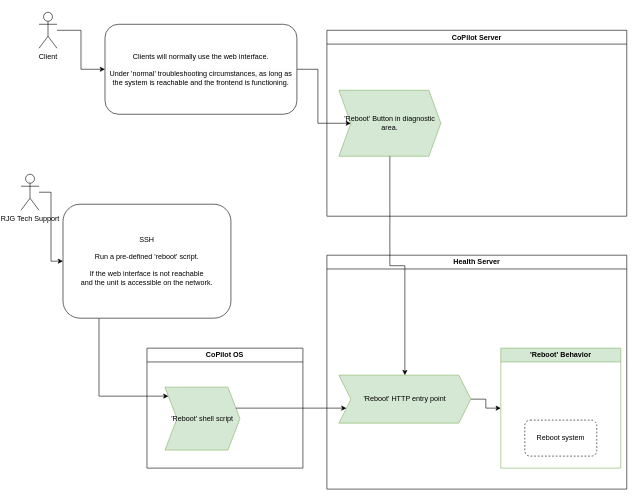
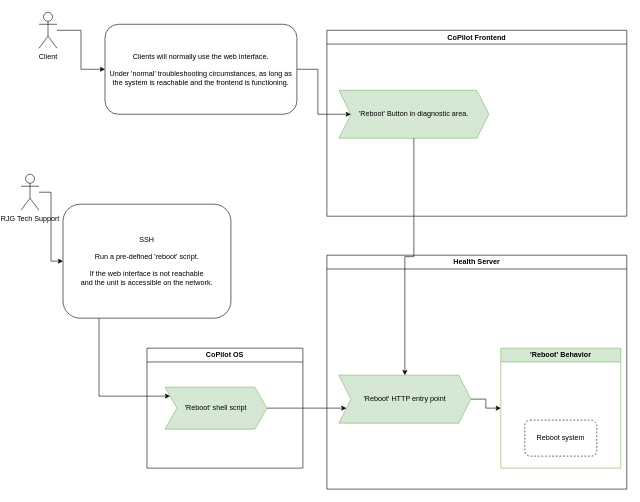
node "CoPilot Server": label "CoPilot Server" -> "CoPilot Frontend"
node "'Reboot' Button in diagnostic area.": size 102x66 -> 150x48
node "'Reboot' shell script": size 75x63 -> 102x42
